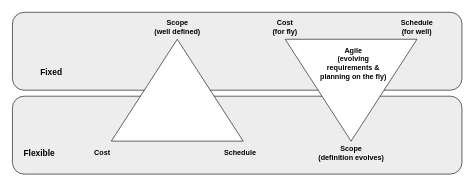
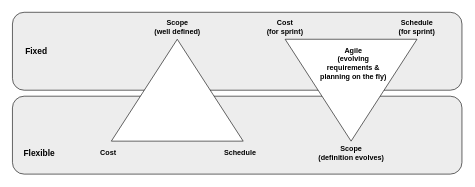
node "Cost (for fly)": label "Cost (for fly)" -> "Cost (for sprint)"
node "Schedule (for well)": label "Schedule (for well)" -> "Schedule (for sprint)"
node "Fixed": moved (51, 72) -> (36, 51)
node "Cost": moved (102, 153) -> (108, 153)
